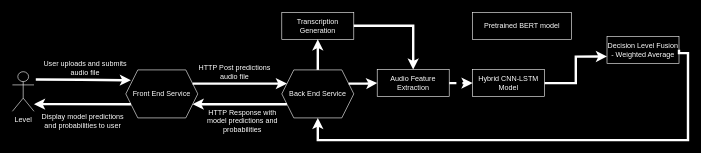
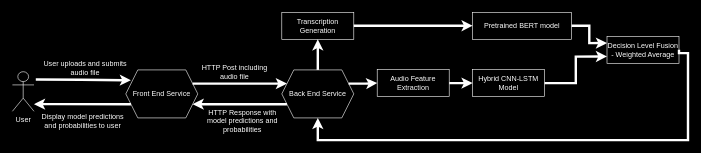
edge "Pretrained BERT model" -> "Decision Level Fusion - Weighted Average": added
edge "Transcription Generation" -> "Audio Feature Extraction": now "Transcription Generation" -> "Pretrained BERT model"
node "HTTP Post predictions audio file": label "HTTP Post predictions audio file" -> "HTTP Post including audio file"
edge "Audio Feature Extraction" -> "Hybrid CNN-LSTM Model": style dashed -> solid
node "Level": label "Level" -> "User"
